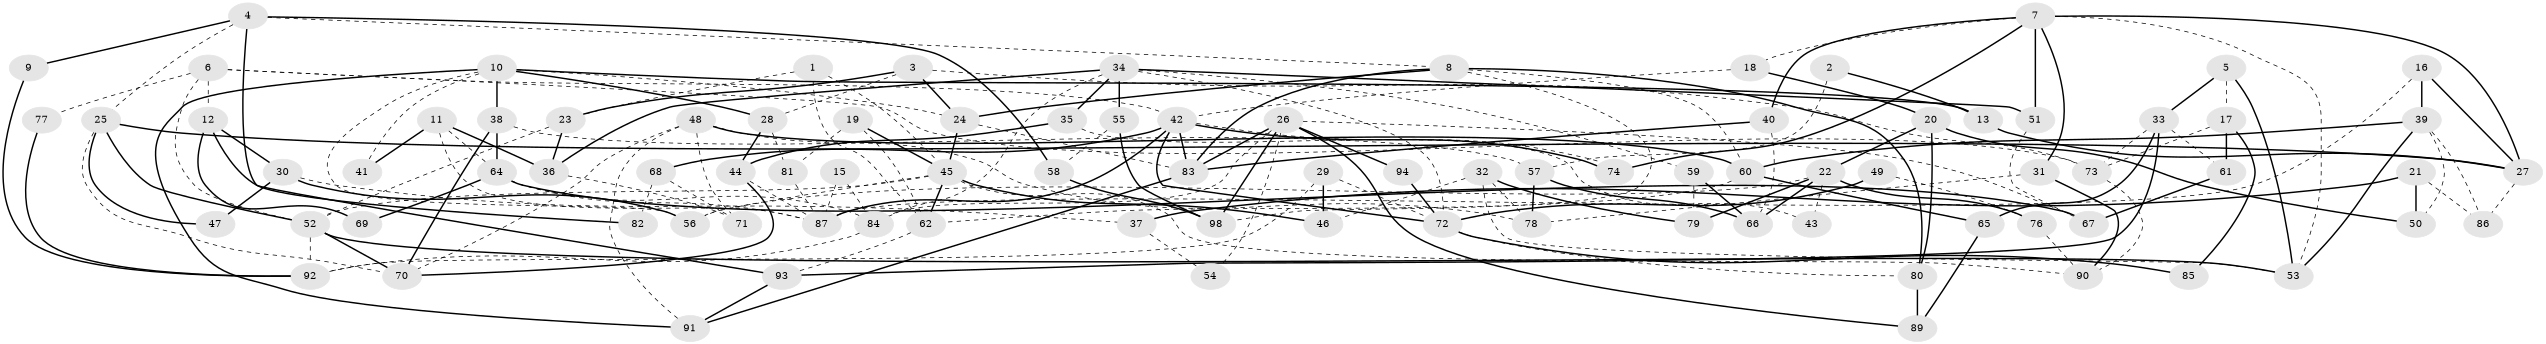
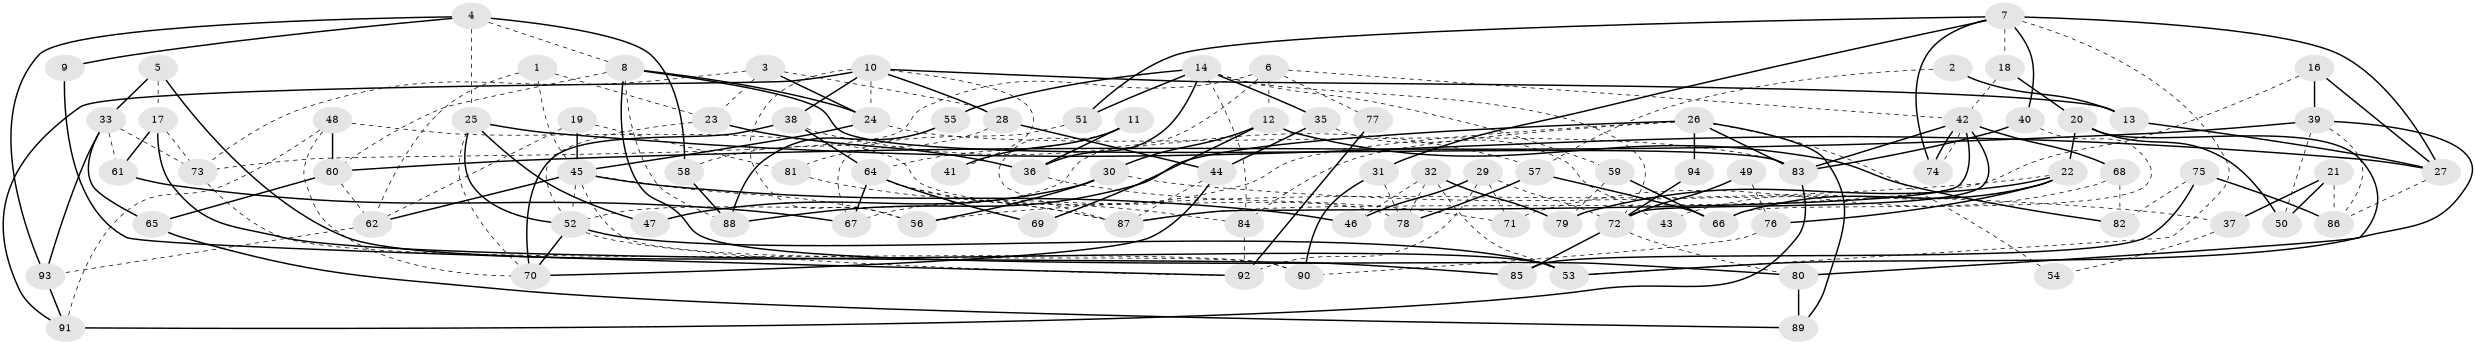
node "34": label "34" -> "14"
edge "3" -- "23": style bold -> dashed
node "15": removed
node "75": added
edge "48" -- "71": now "29" -- "71"
node "98": label "98" -> "88"
